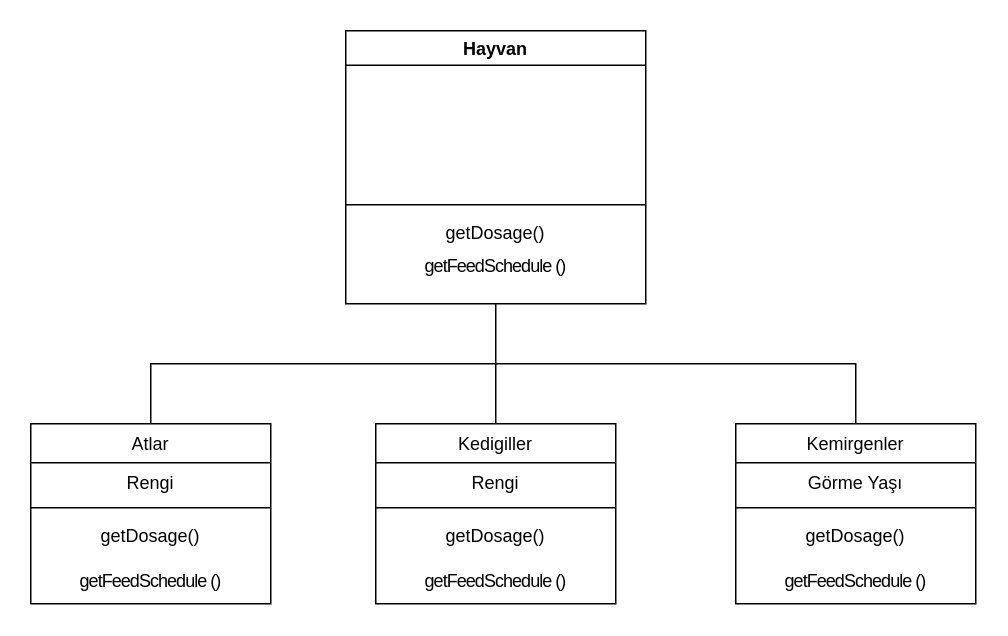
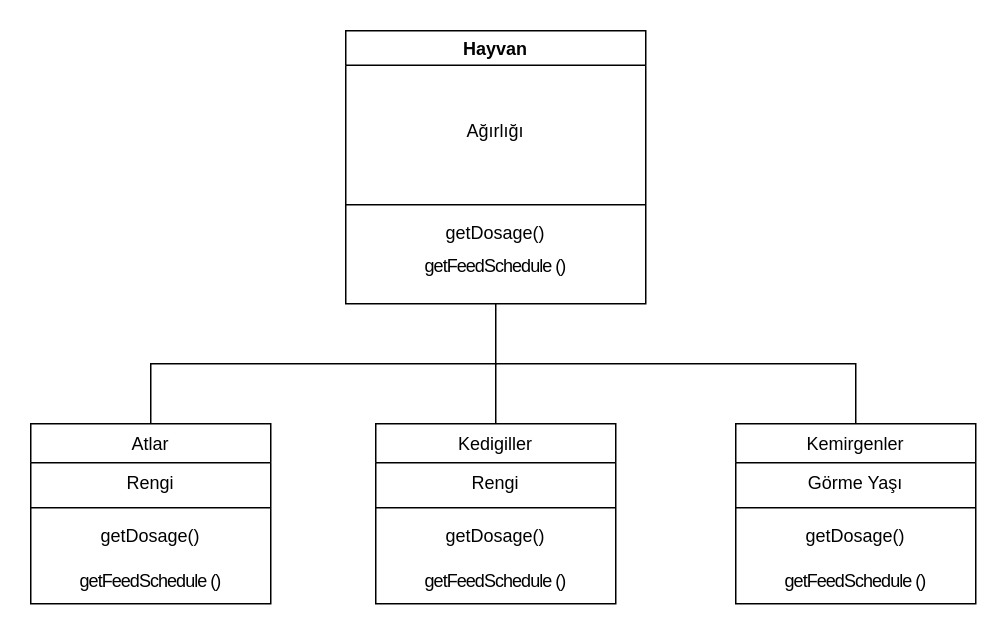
node "Ağırlığı": added
